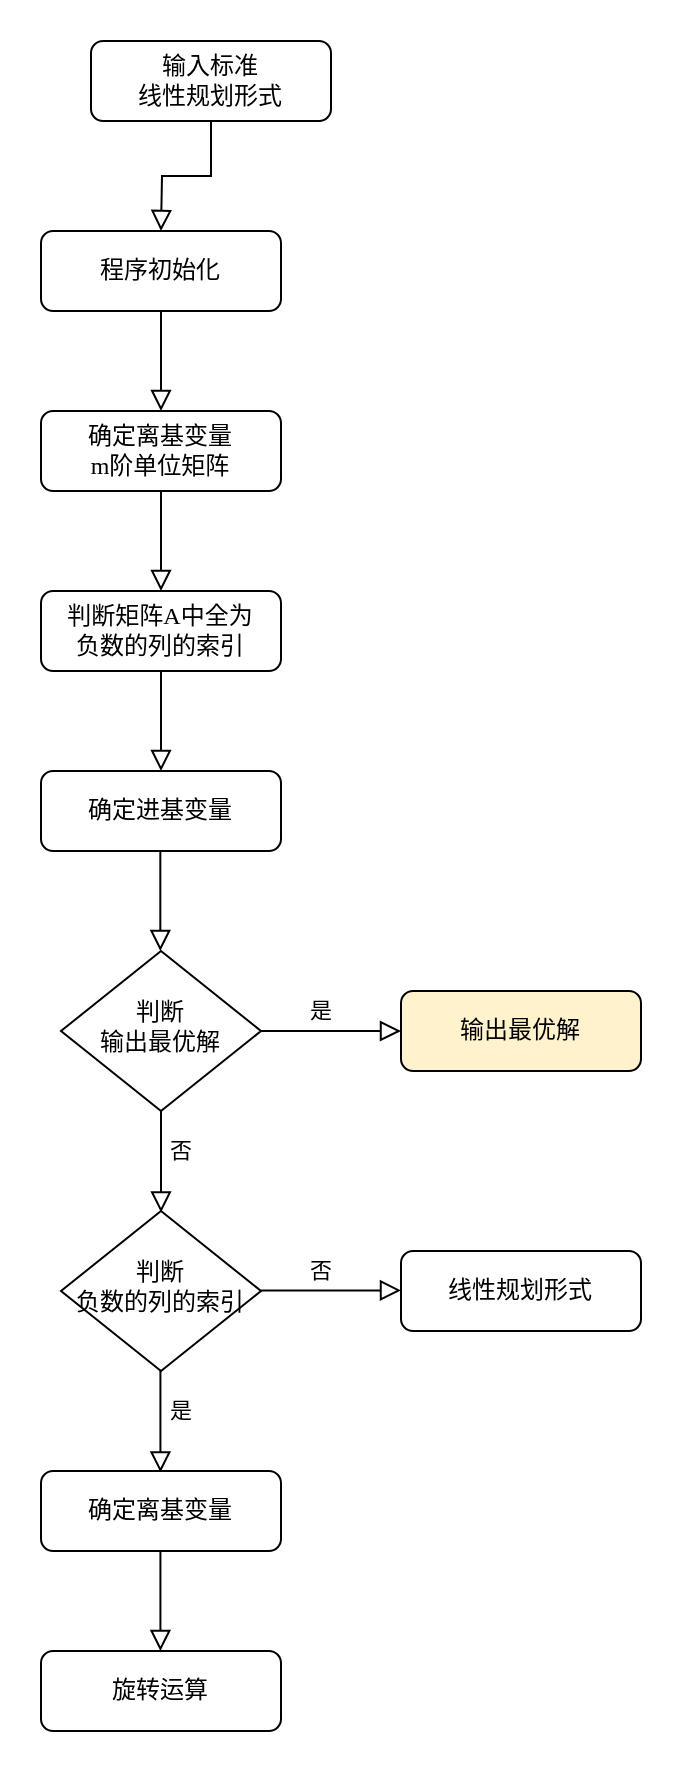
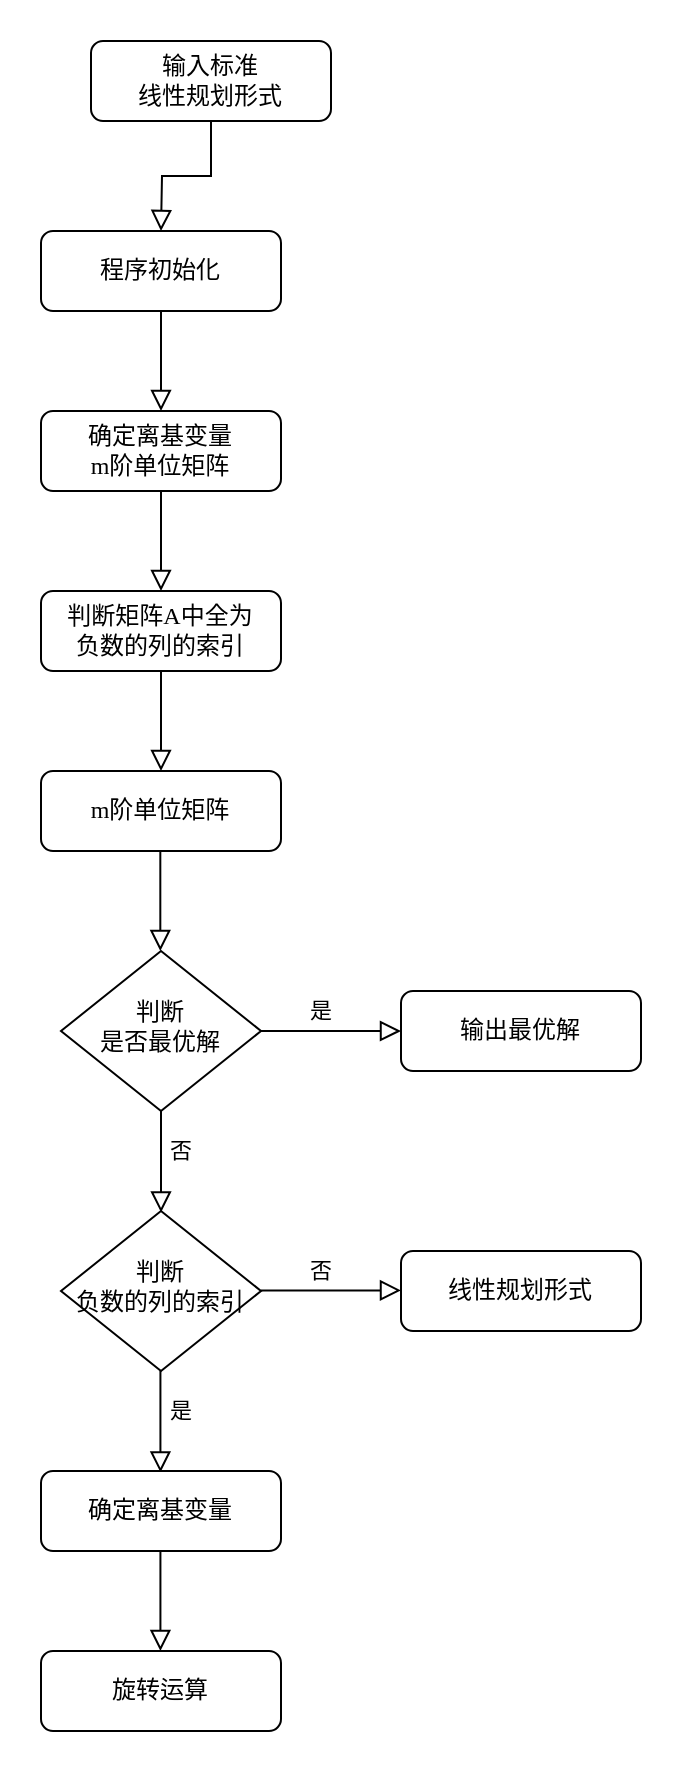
node "确定进基变量": label "确定进基变量" -> "m阶单位矩阵"
node "判断 输出最优解": label "判断 输出最优解" -> "判断 是否最优解"
node "输出最优解": fillcolor #fff2cc -> #ffffff
